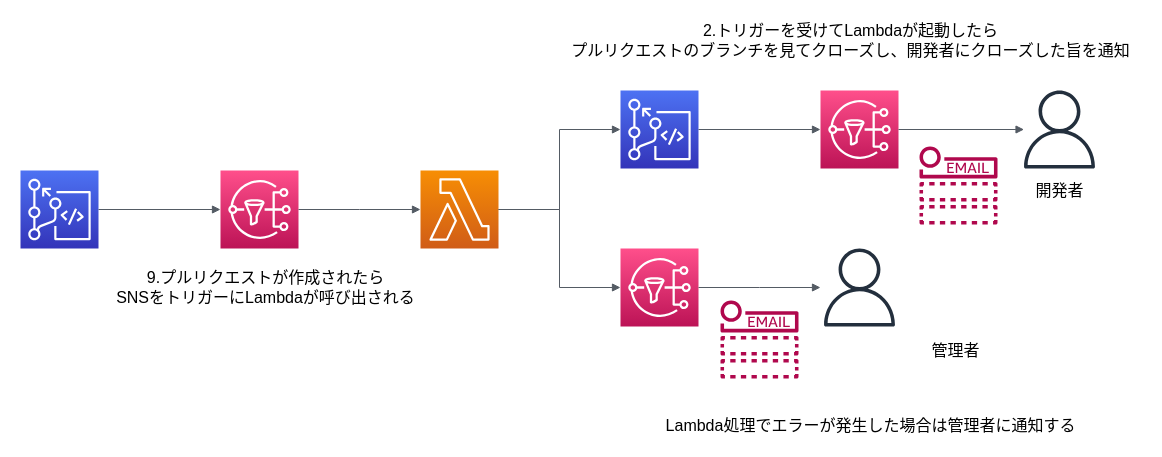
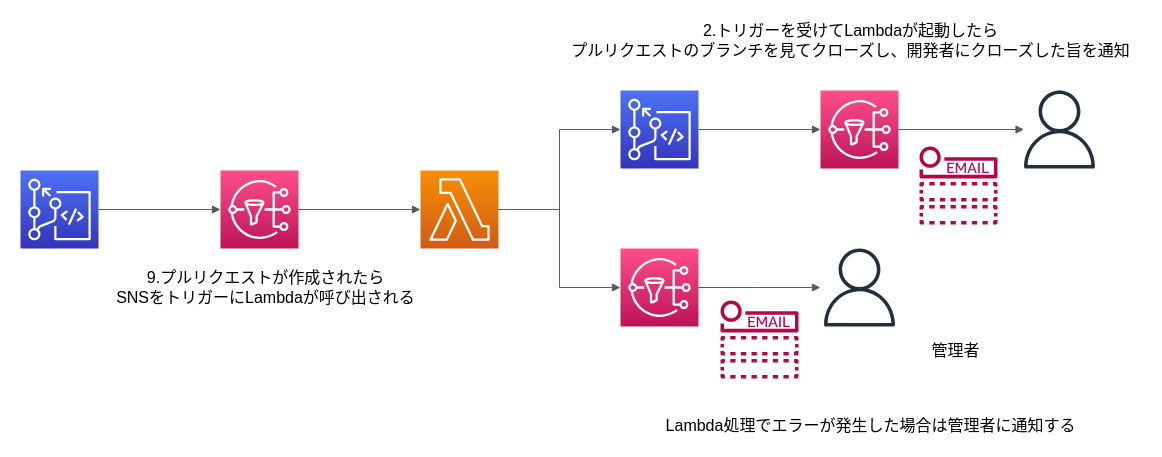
node "開発者": removed
